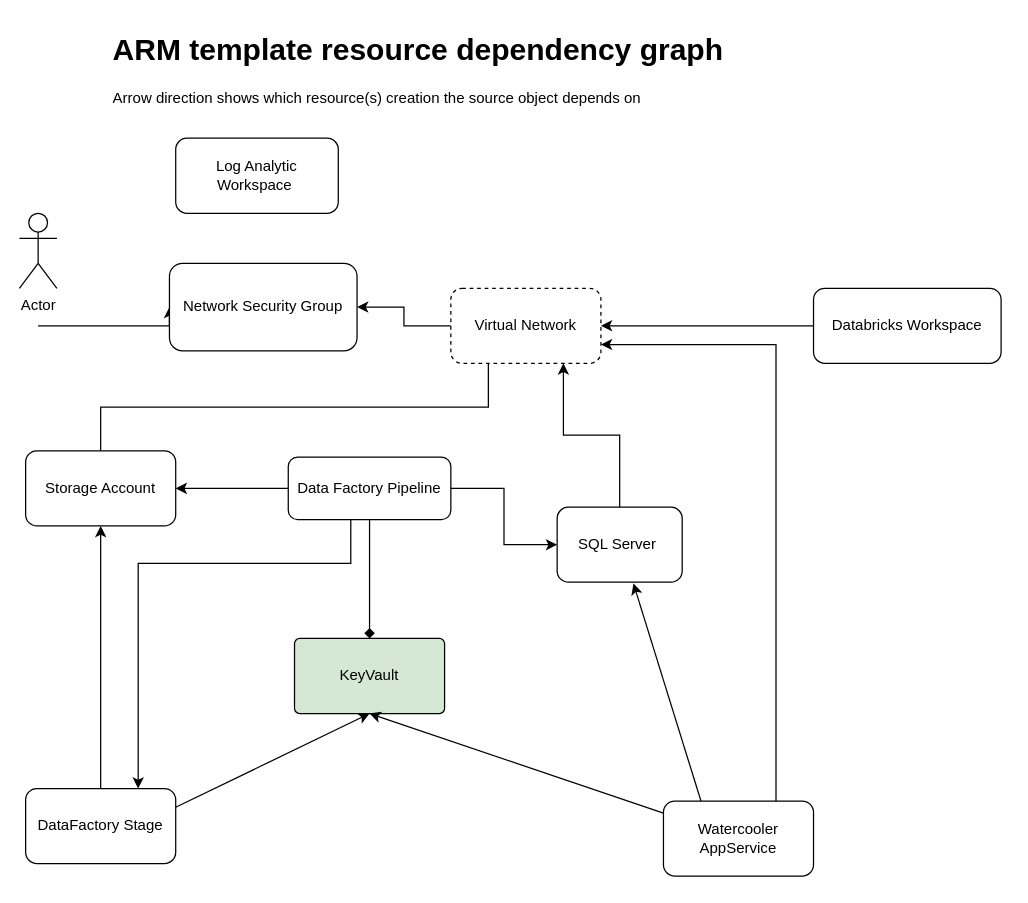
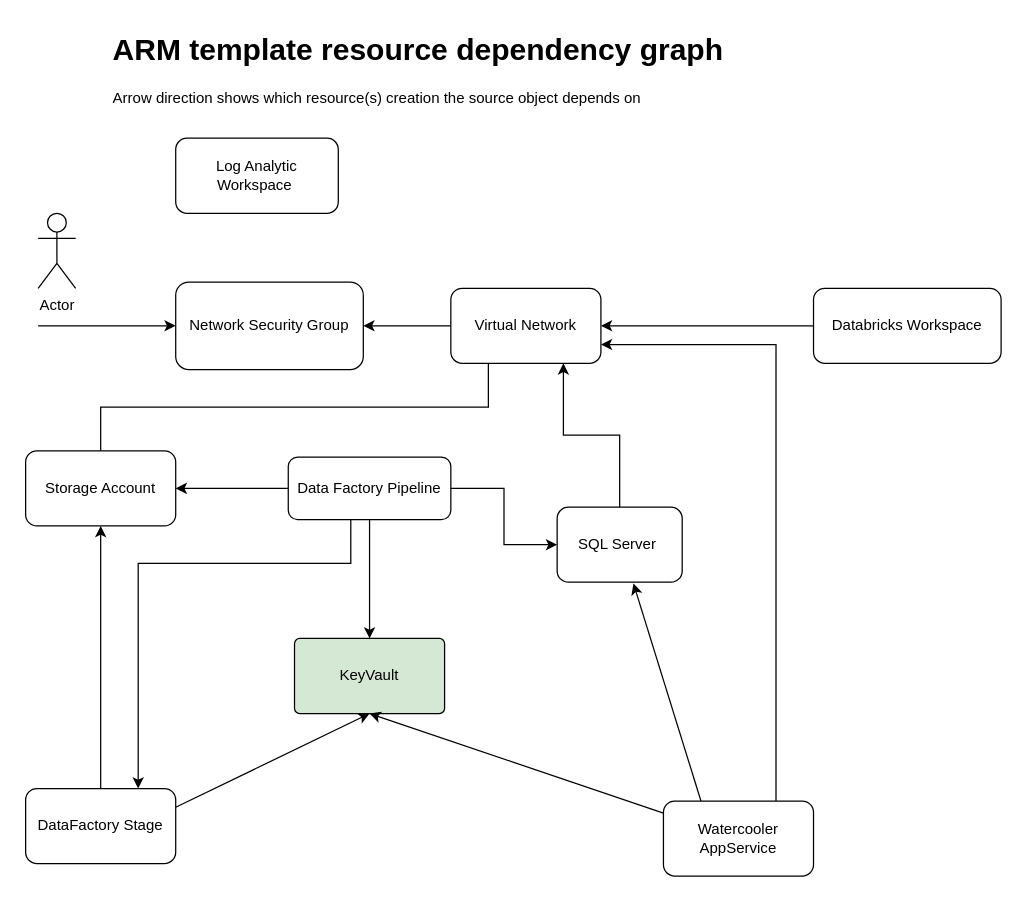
node "Actor": moved (38, 251) -> (57, 251)
node "Network Security Group": moved (263, 307) -> (269, 326)
node "Virtual Network": style dashed -> solid
edge "Data Factory Pipeline" -> "KeyVault": arrowhead diamond -> classic
